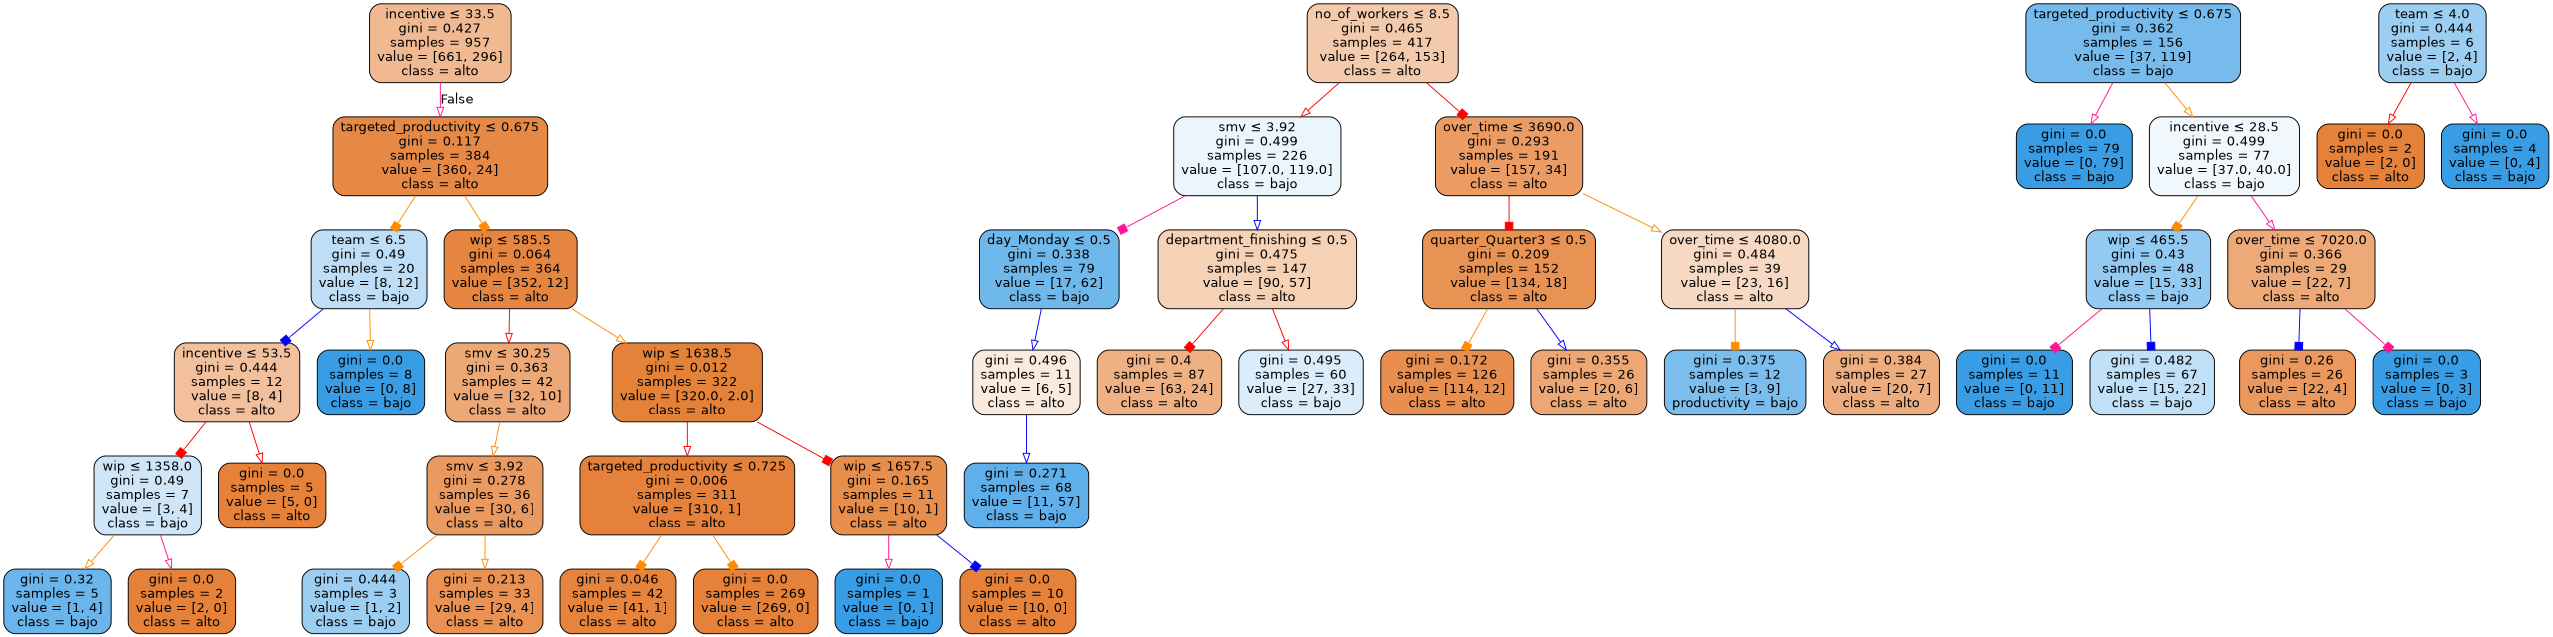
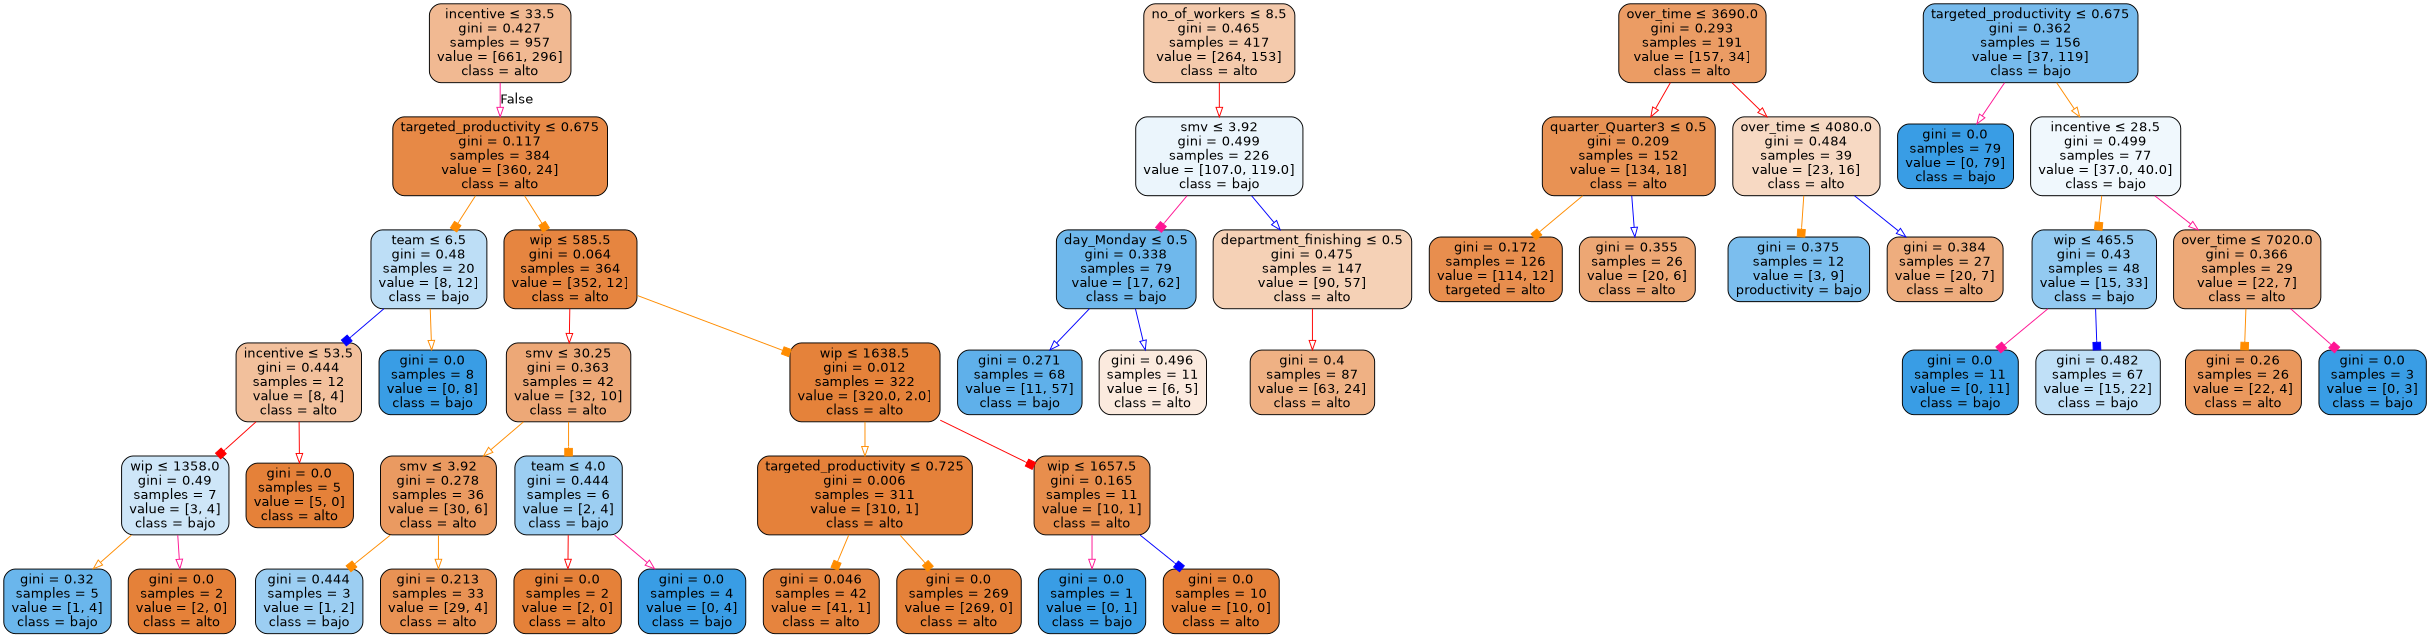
edge "no_of_workers ≤ 8.5" -> "over_time ≤ 3690.0": removed
edge "over_time ≤ 3690.0" -> "quarter_Quarter3 ≤ 0.5": arrowhead box -> onormal
edge "over_time ≤ 3690.0" -> "over_time ≤ 4080.0": color darkorange -> red
node "team ≤ 6.5": text "gini = 0.49" -> "gini = 0.48"
edge "wip ≤ 585.5" -> "wip ≤ 1638.5": arrowhead onormal -> box
edge "over_time ≤ 7020.0" -> "gini = 0.26": color blue -> darkorange
edge "department_finishing ≤ 0.5" -> "gini = 0.4": arrowhead box -> onormal
node "gini = 0.495": removed
node "gini = 0.172": text "class = alto" -> "targeted = alto"
edge "smv ≤ 30.25" -> "team ≤ 4.0": added
edge "wip ≤ 1638.5" -> "targeted_productivity ≤ 0.725": color red -> darkorange
edge "gini = 0.496" -> "gini = 0.271": now "day_Monday ≤ 0.5" -> "gini = 0.271"
